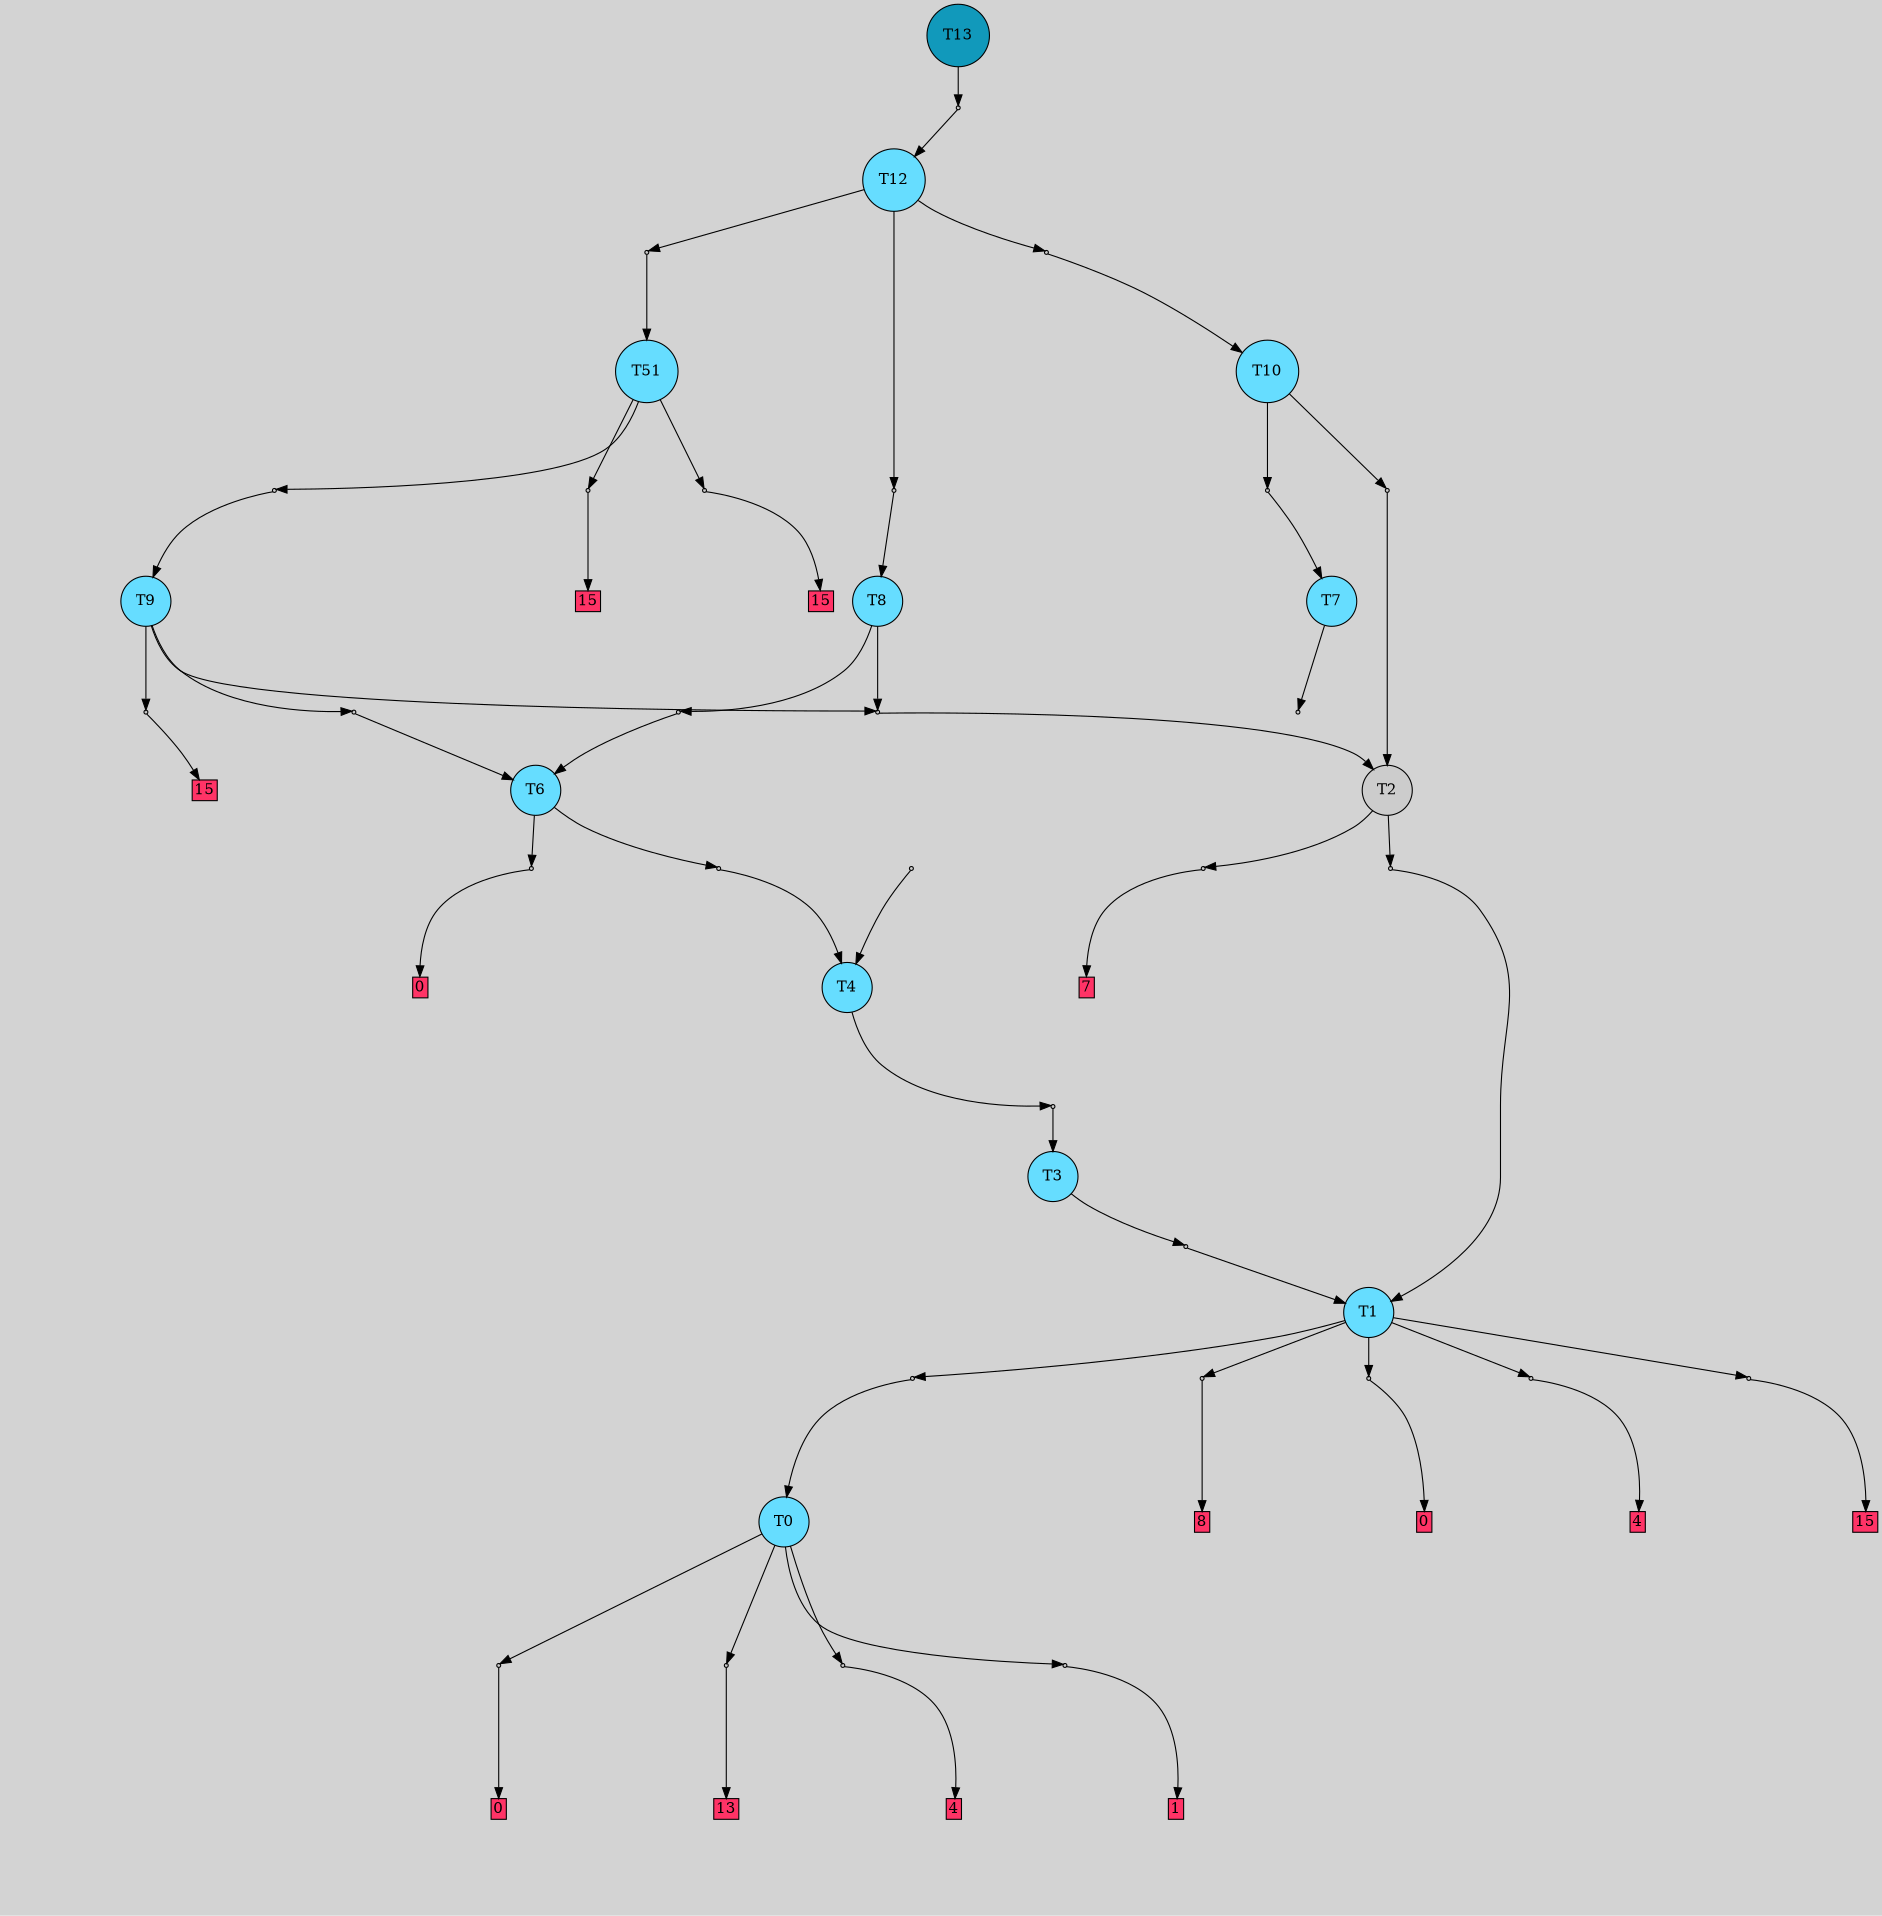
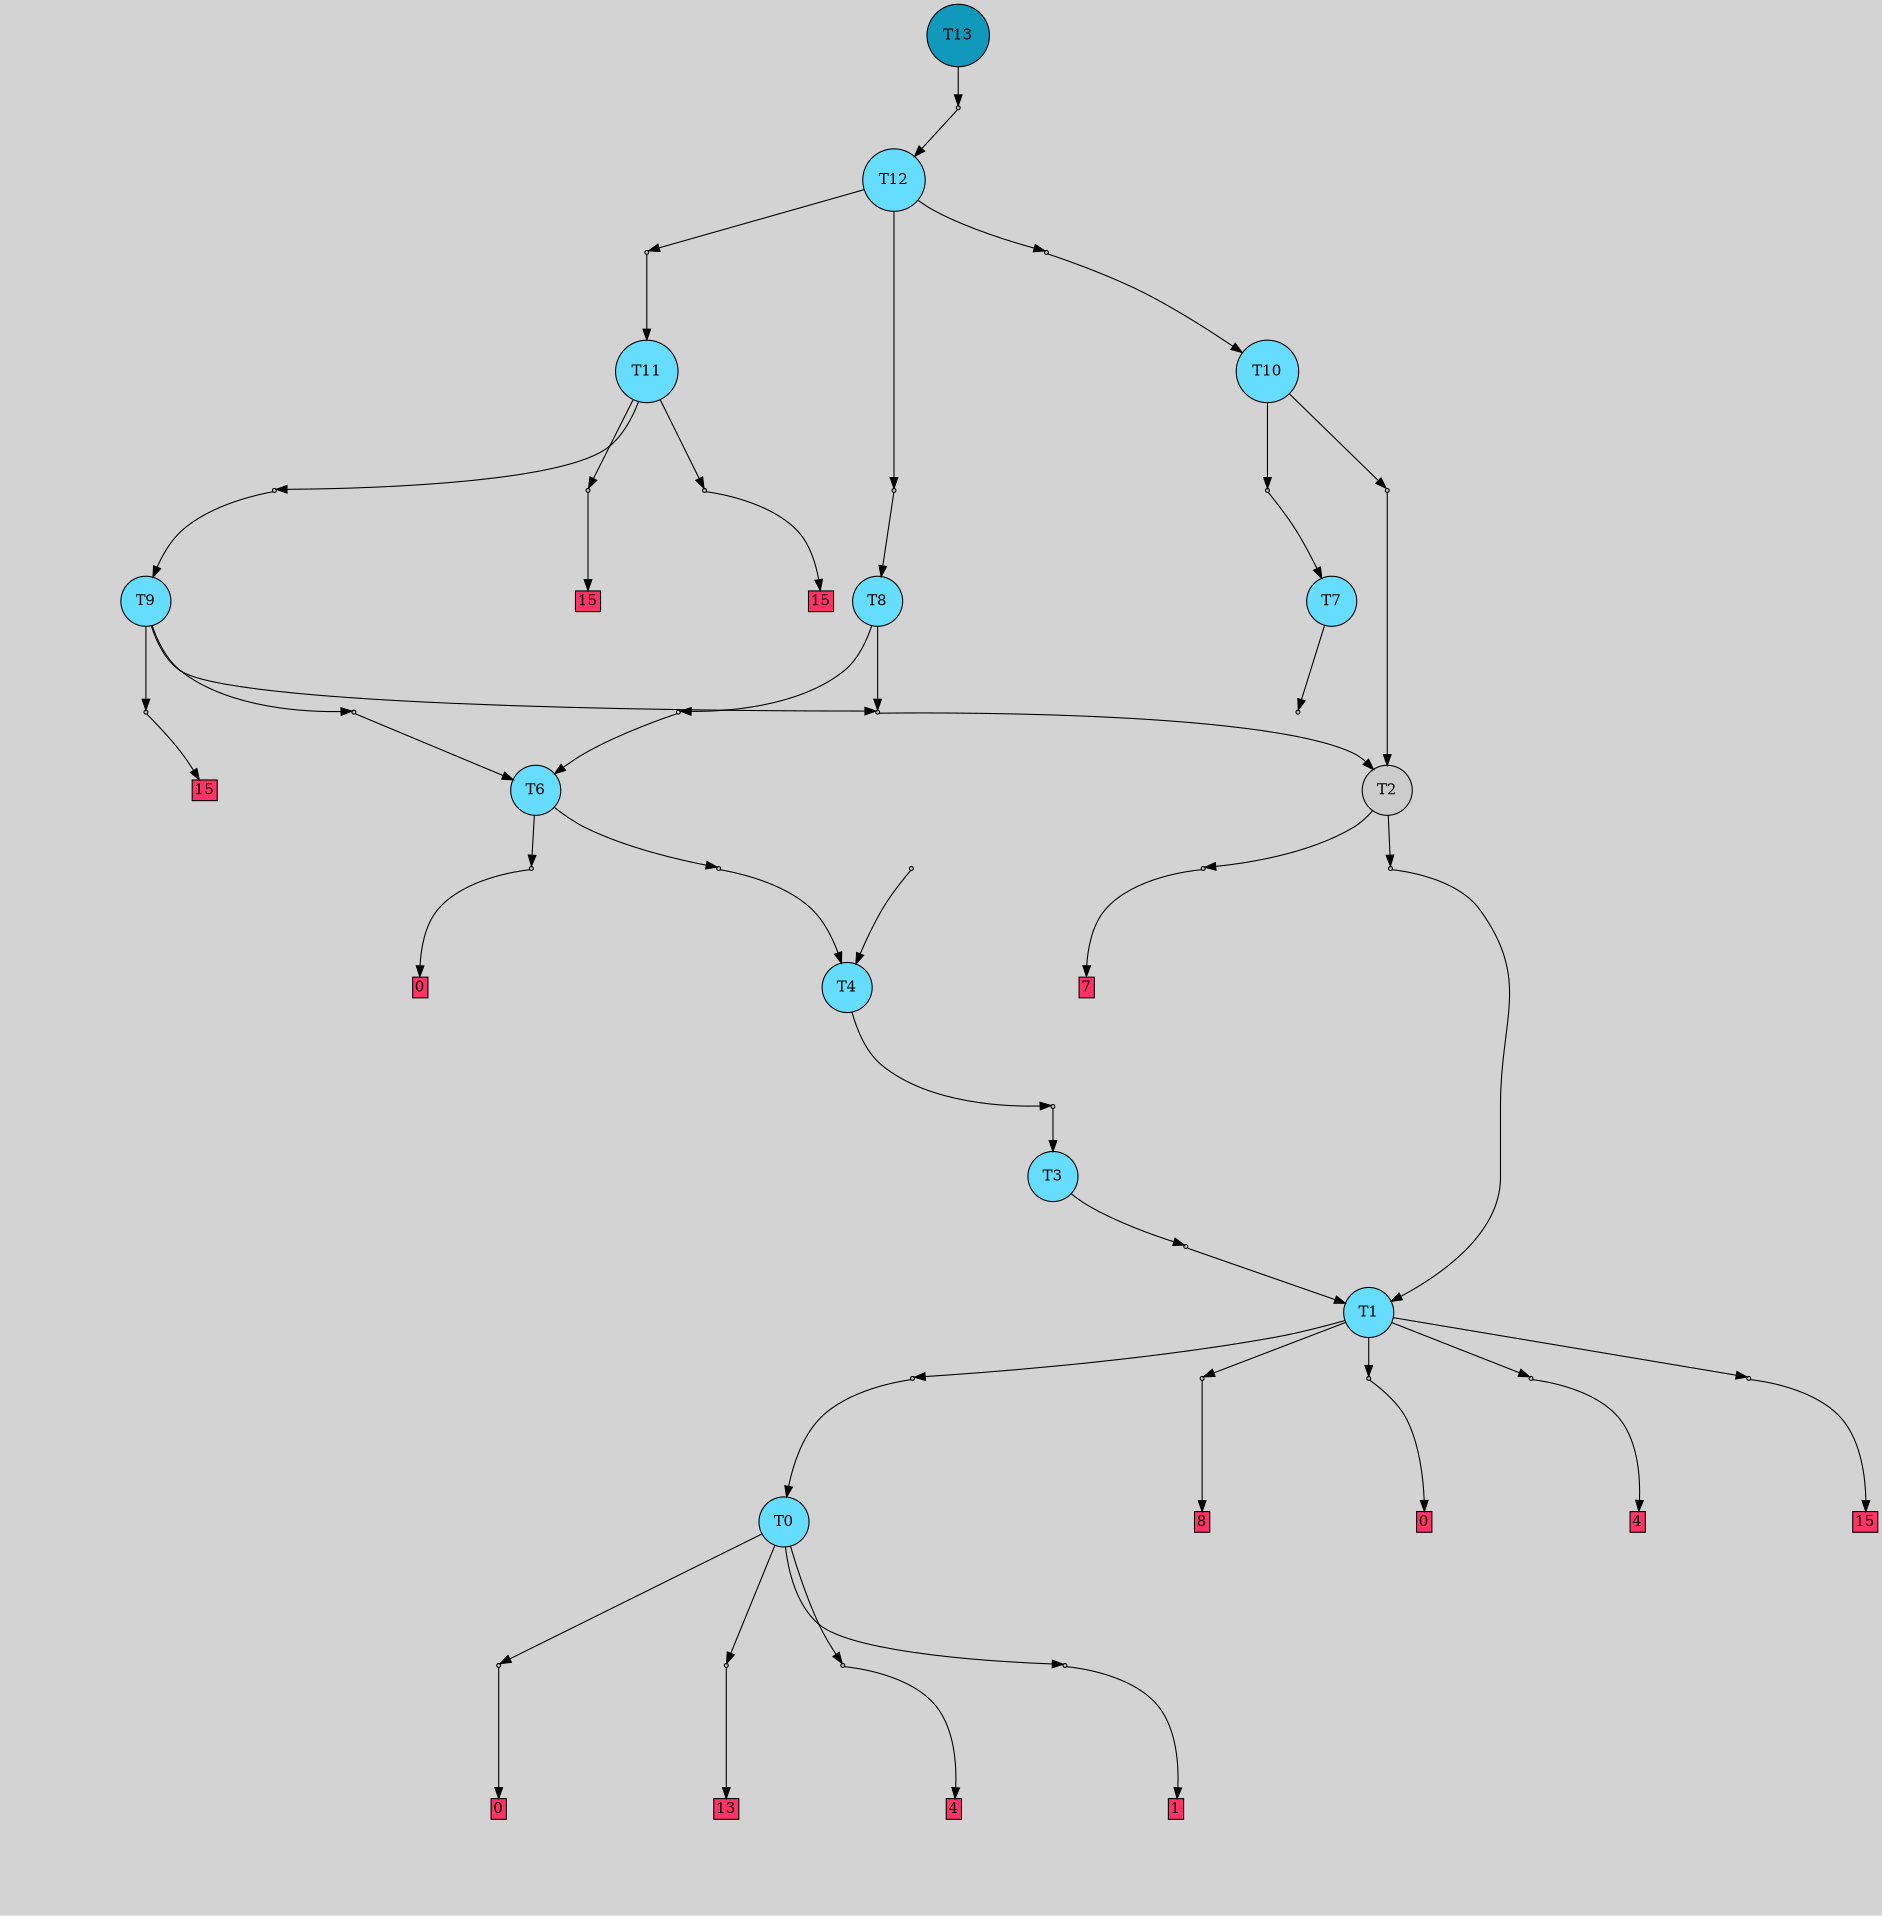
node "T51": label "T51" -> "T11"
